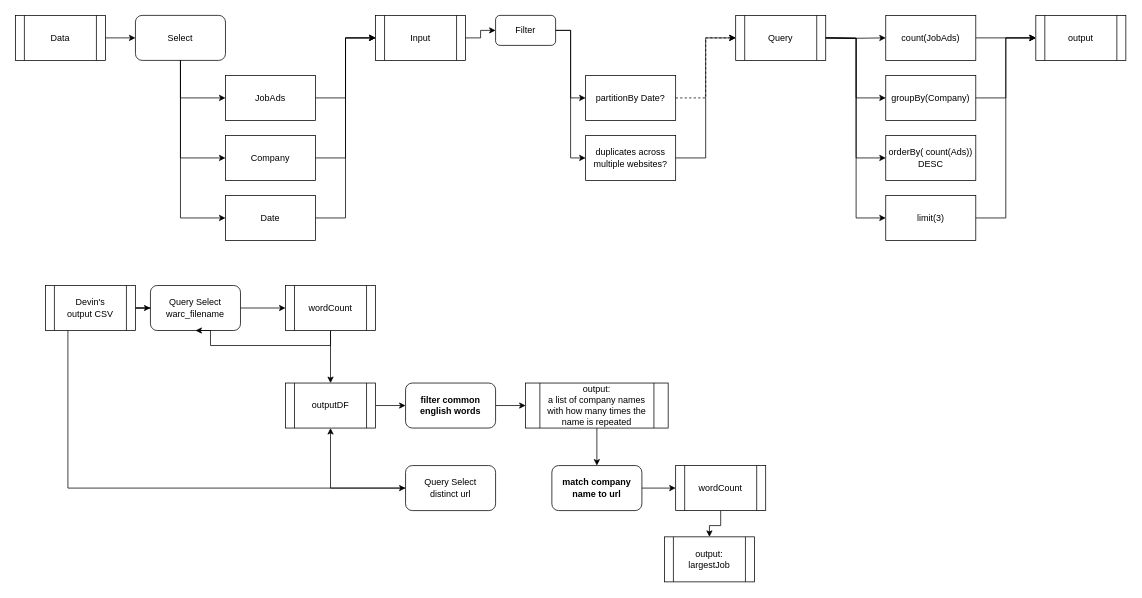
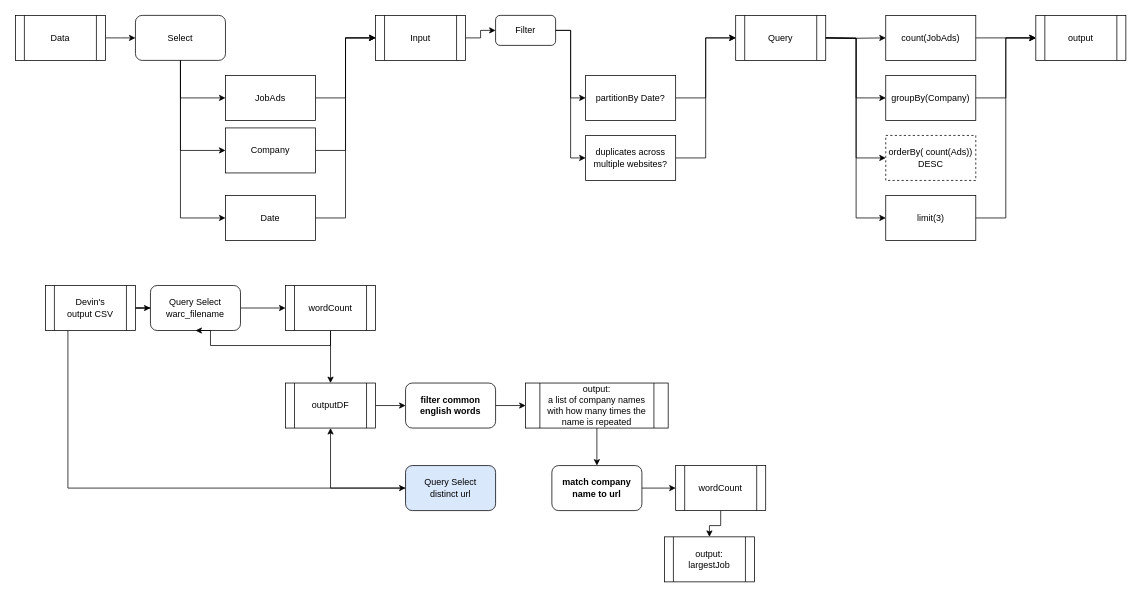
edge "partitionBy Date?" -> "Query": style dashed -> solid
node "Company": moved (270, 158) -> (270, 150)
node "orderBy( count(Ads)) DESC": style solid -> dashed
node "Query Select distinct url": fillcolor #ffffff -> #dae8fc
